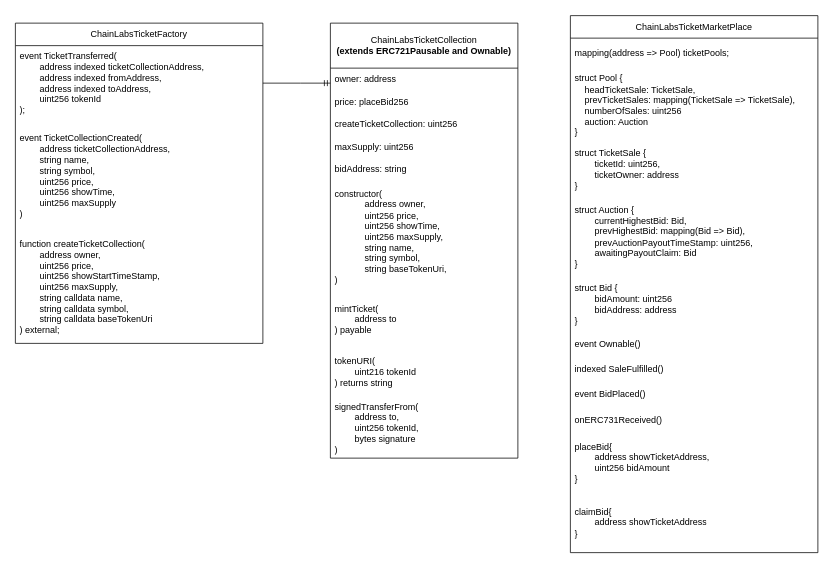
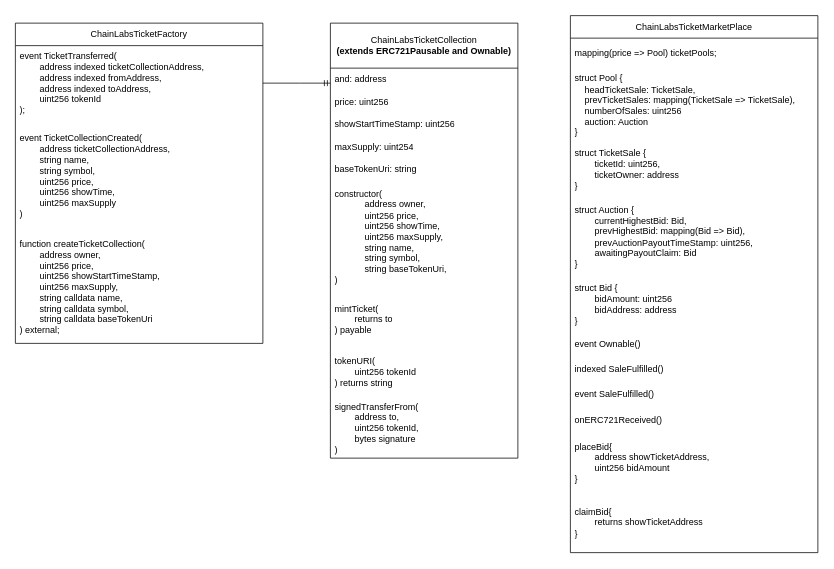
node "mapping(address => Pool) ticketPools;": label "mapping(address => Pool) ticketPools;" -> "mapping(price => Pool) ticketPools;"
node "owner: address": label "owner: address" -> "and: address"
node "price: placeBid256": label "price: placeBid256" -> "price: uint256"
node "createTicketCollection: uint256": label "createTicketCollection: uint256" -> "showStartTimeStamp: uint256"
node "maxSupply: uint256": label "maxSupply: uint256" -> "maxSupply: uint254"
node "bidAddress: string": label "bidAddress: string" -> "baseTokenUri: string"
node "mintTicket( address to ) payable": label "mintTicket( address to ) payable" -> "mintTicket( returns to ) payable"
node "tokenURI( uint216 tokenId ) returns string": label "tokenURI( uint216 tokenId ) returns string" -> "tokenURI( uint256 tokenId ) returns string"
node "event BidPlaced()": label "event BidPlaced()" -> "event SaleFulfilled()"
node "onERC731Received()": label "onERC731Received()" -> "onERC721Received()"
node "claimBid{ address showTicketAddress }": label "claimBid{ address showTicketAddress }" -> "claimBid{ returns showTicketAddress }"
